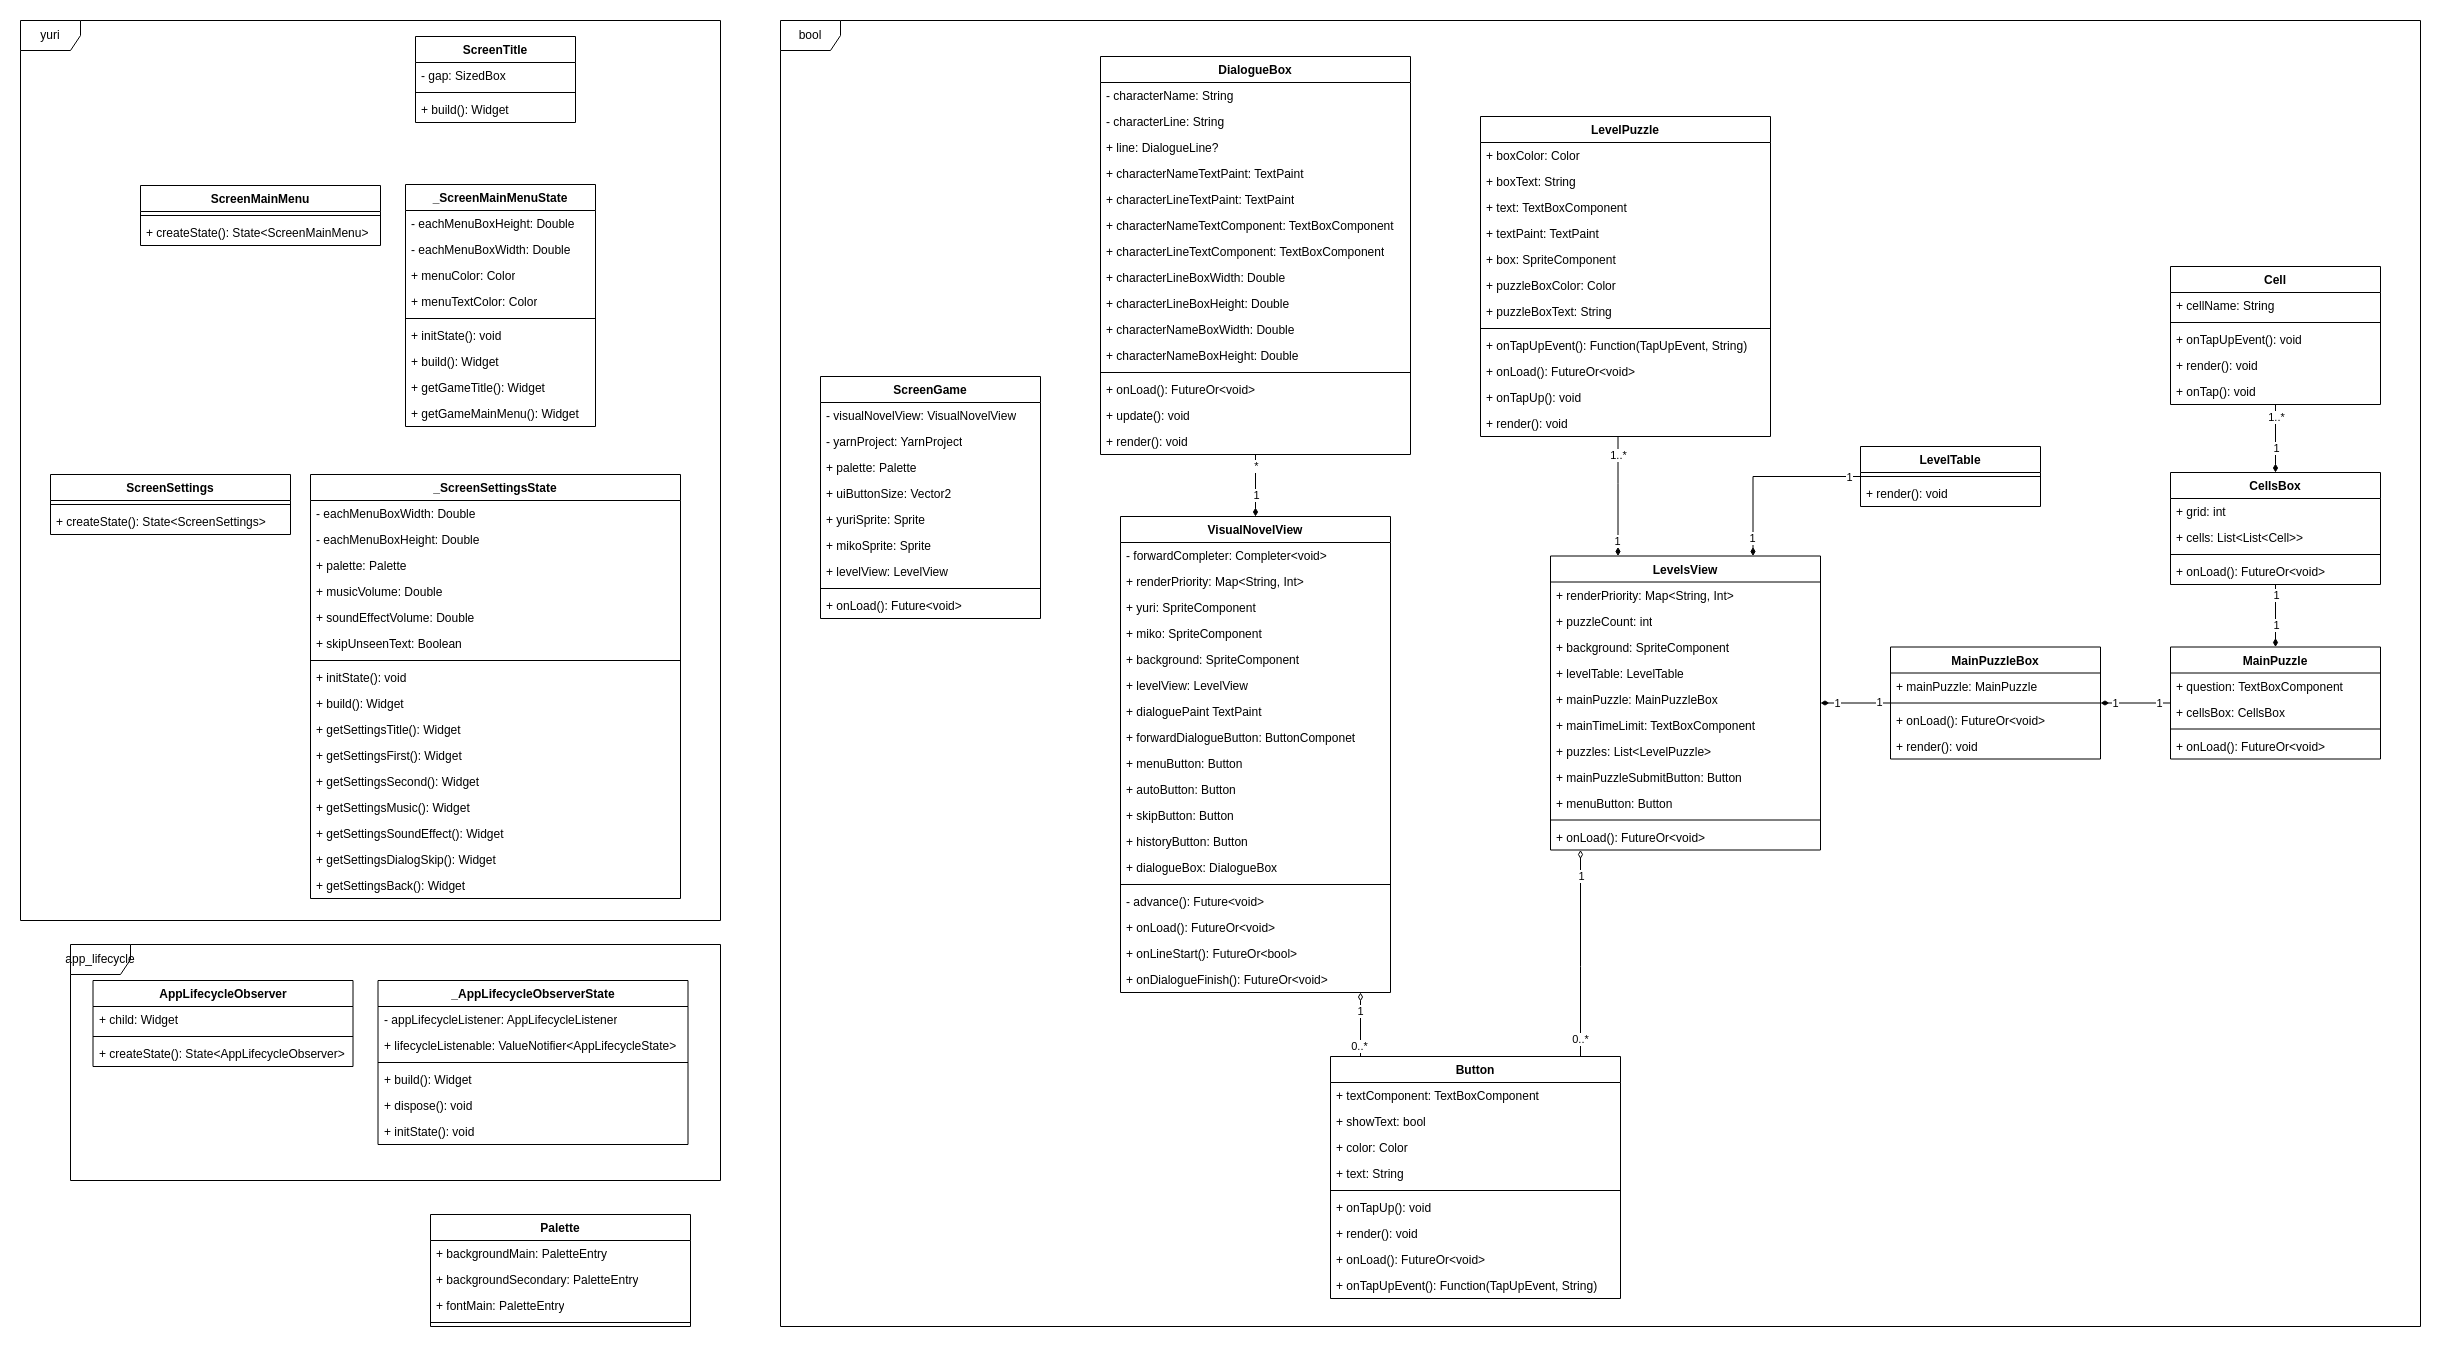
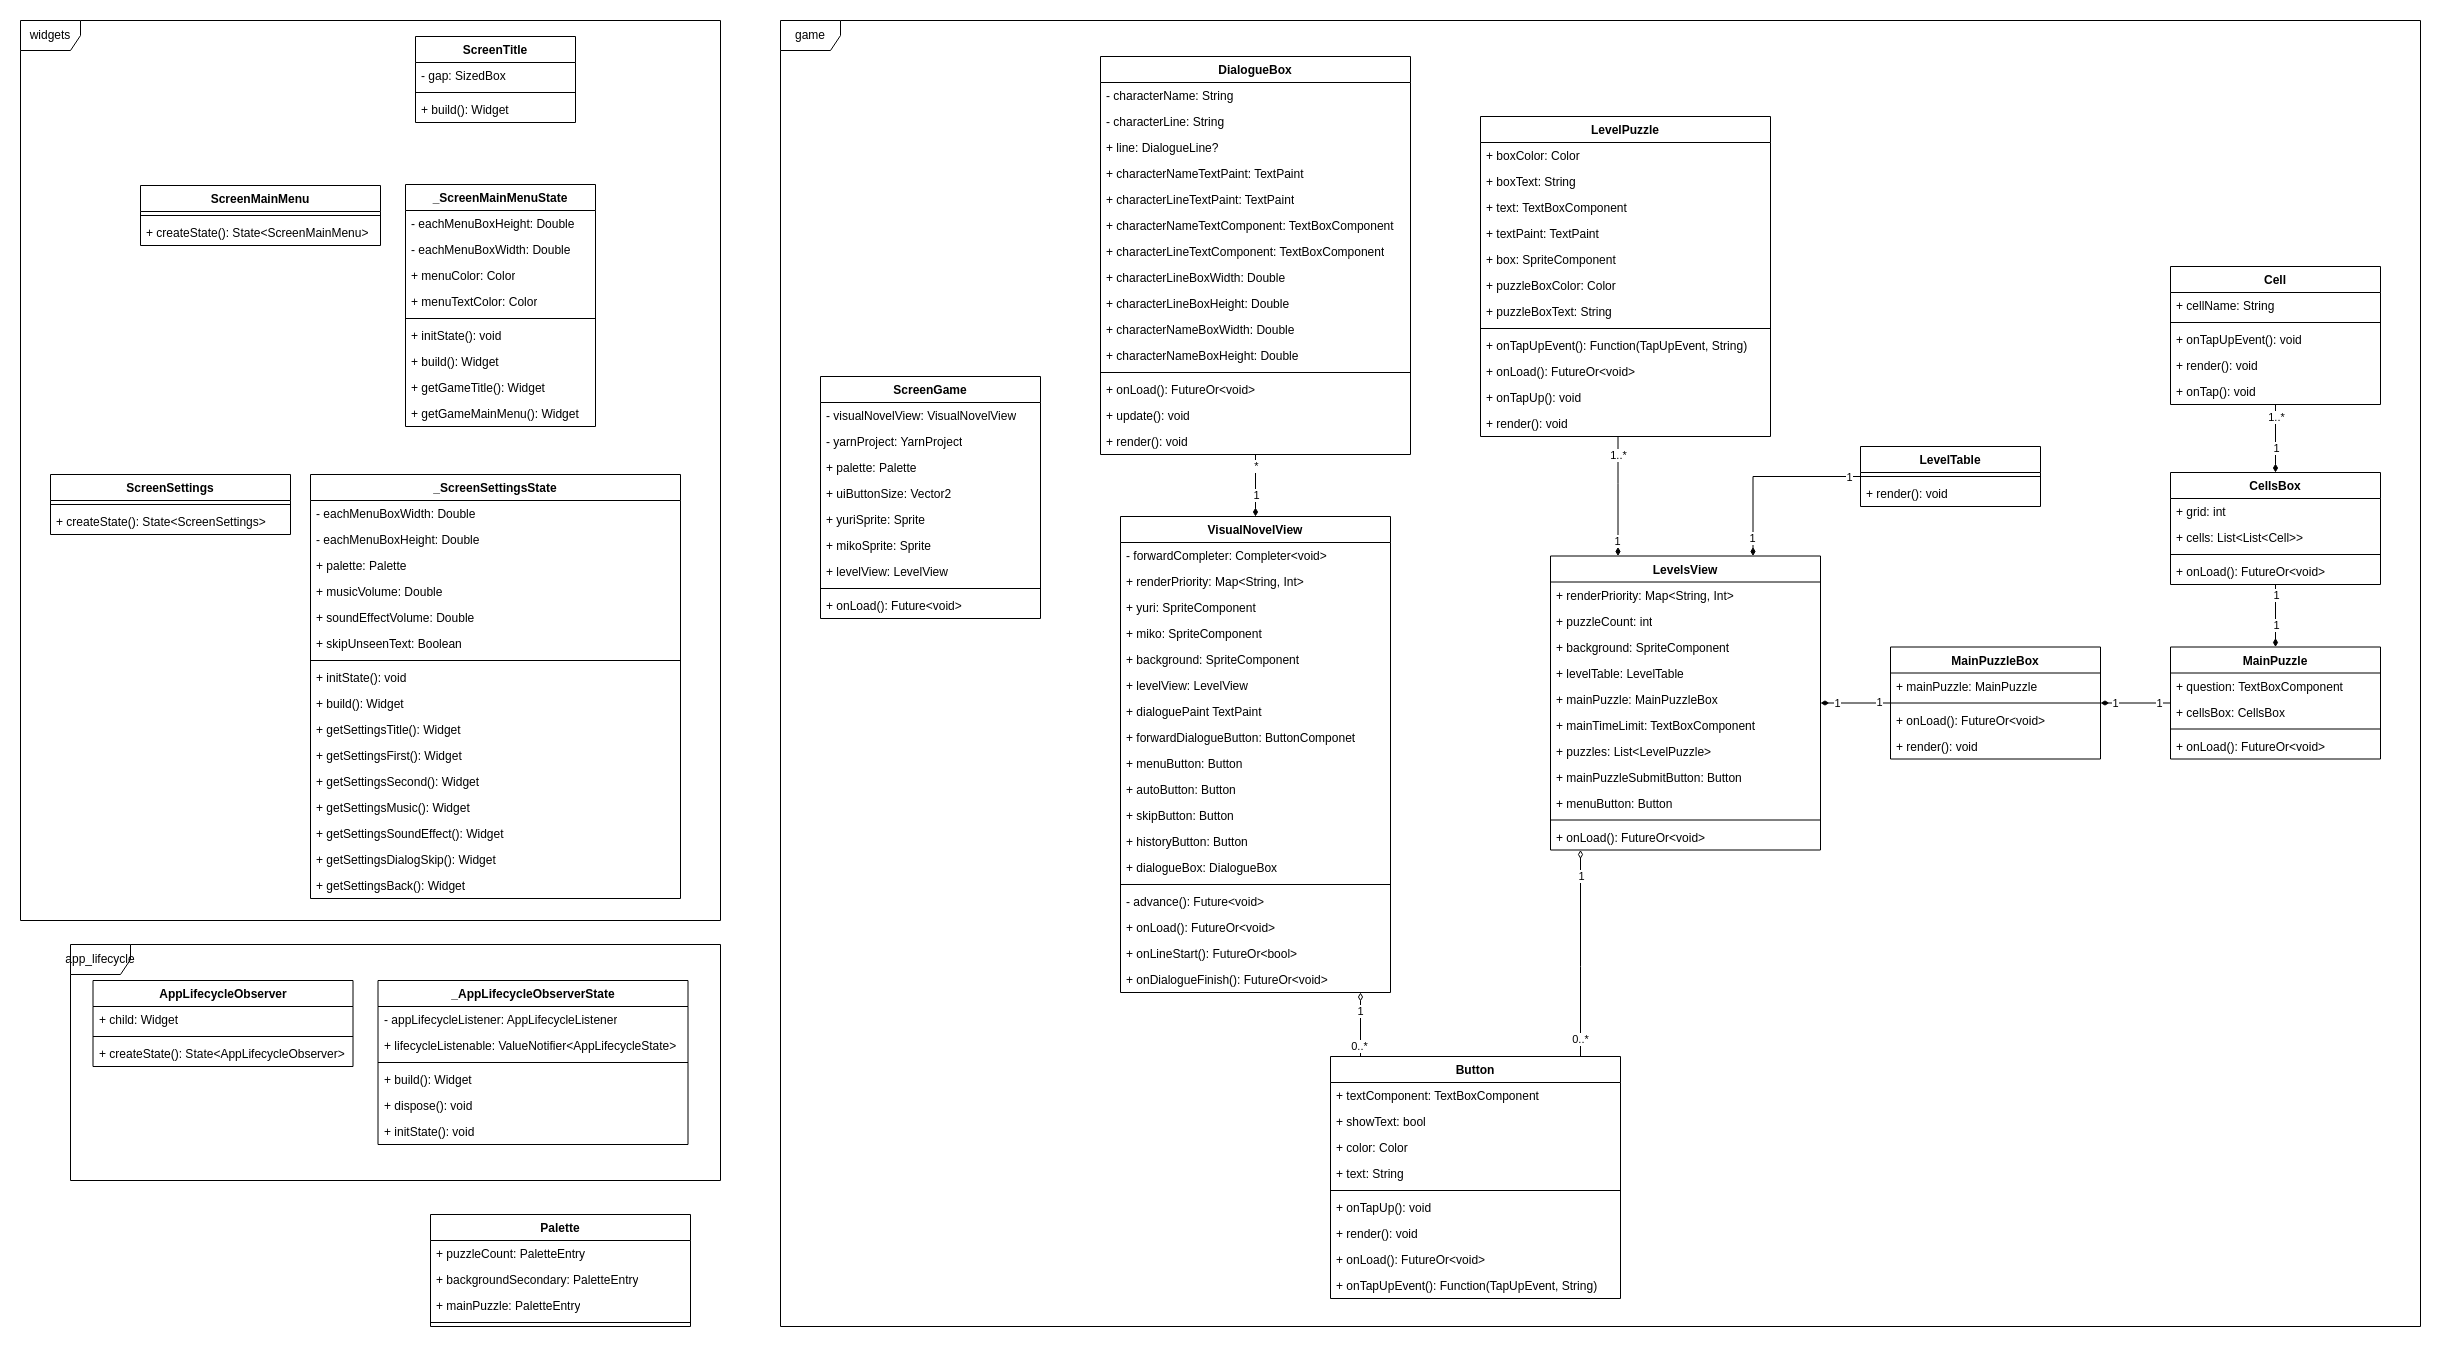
node "yuri": label "yuri" -> "widgets"
node "bool": label "bool" -> "game"
node "+ backgroundMain: PaletteEntry": label "+ backgroundMain: PaletteEntry" -> "+ puzzleCount: PaletteEntry"
node "+ fontMain: PaletteEntry": label "+ fontMain: PaletteEntry" -> "+ mainPuzzle: PaletteEntry"
